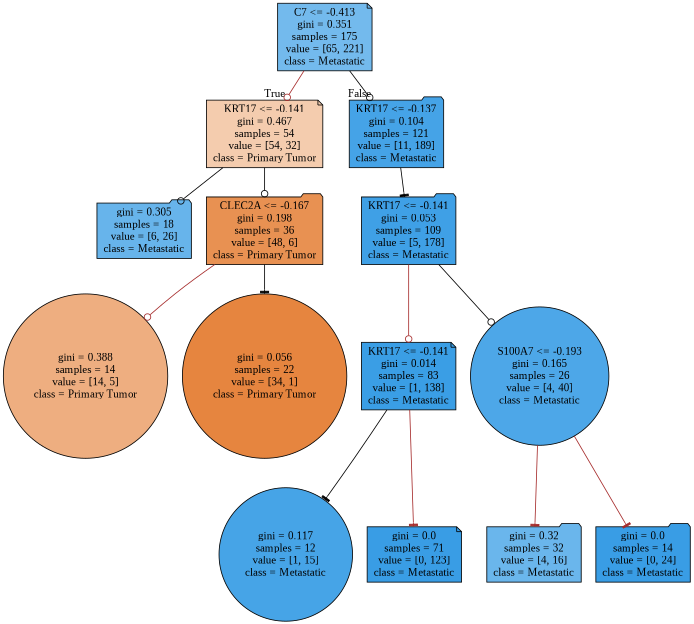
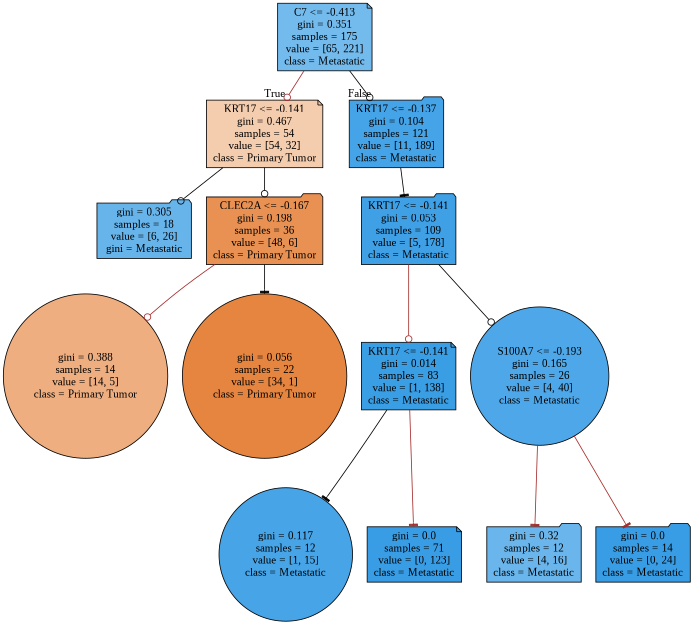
node "gini = 0.305 samples = 18 value = [6, 26] class = Metastatic": label "gini = 0.305 samples = 18 value = [6, 26] class = Metastatic" -> "gini = 0.305 samples = 18 value = [6, 26] gini = Metastatic"
node "gini = 0.32 samples = 32 value = [4, 16] class = Metastatic": label "gini = 0.32 samples = 32 value = [4, 16] class = Metastatic" -> "gini = 0.32 samples = 12 value = [4, 16] class = Metastatic"
